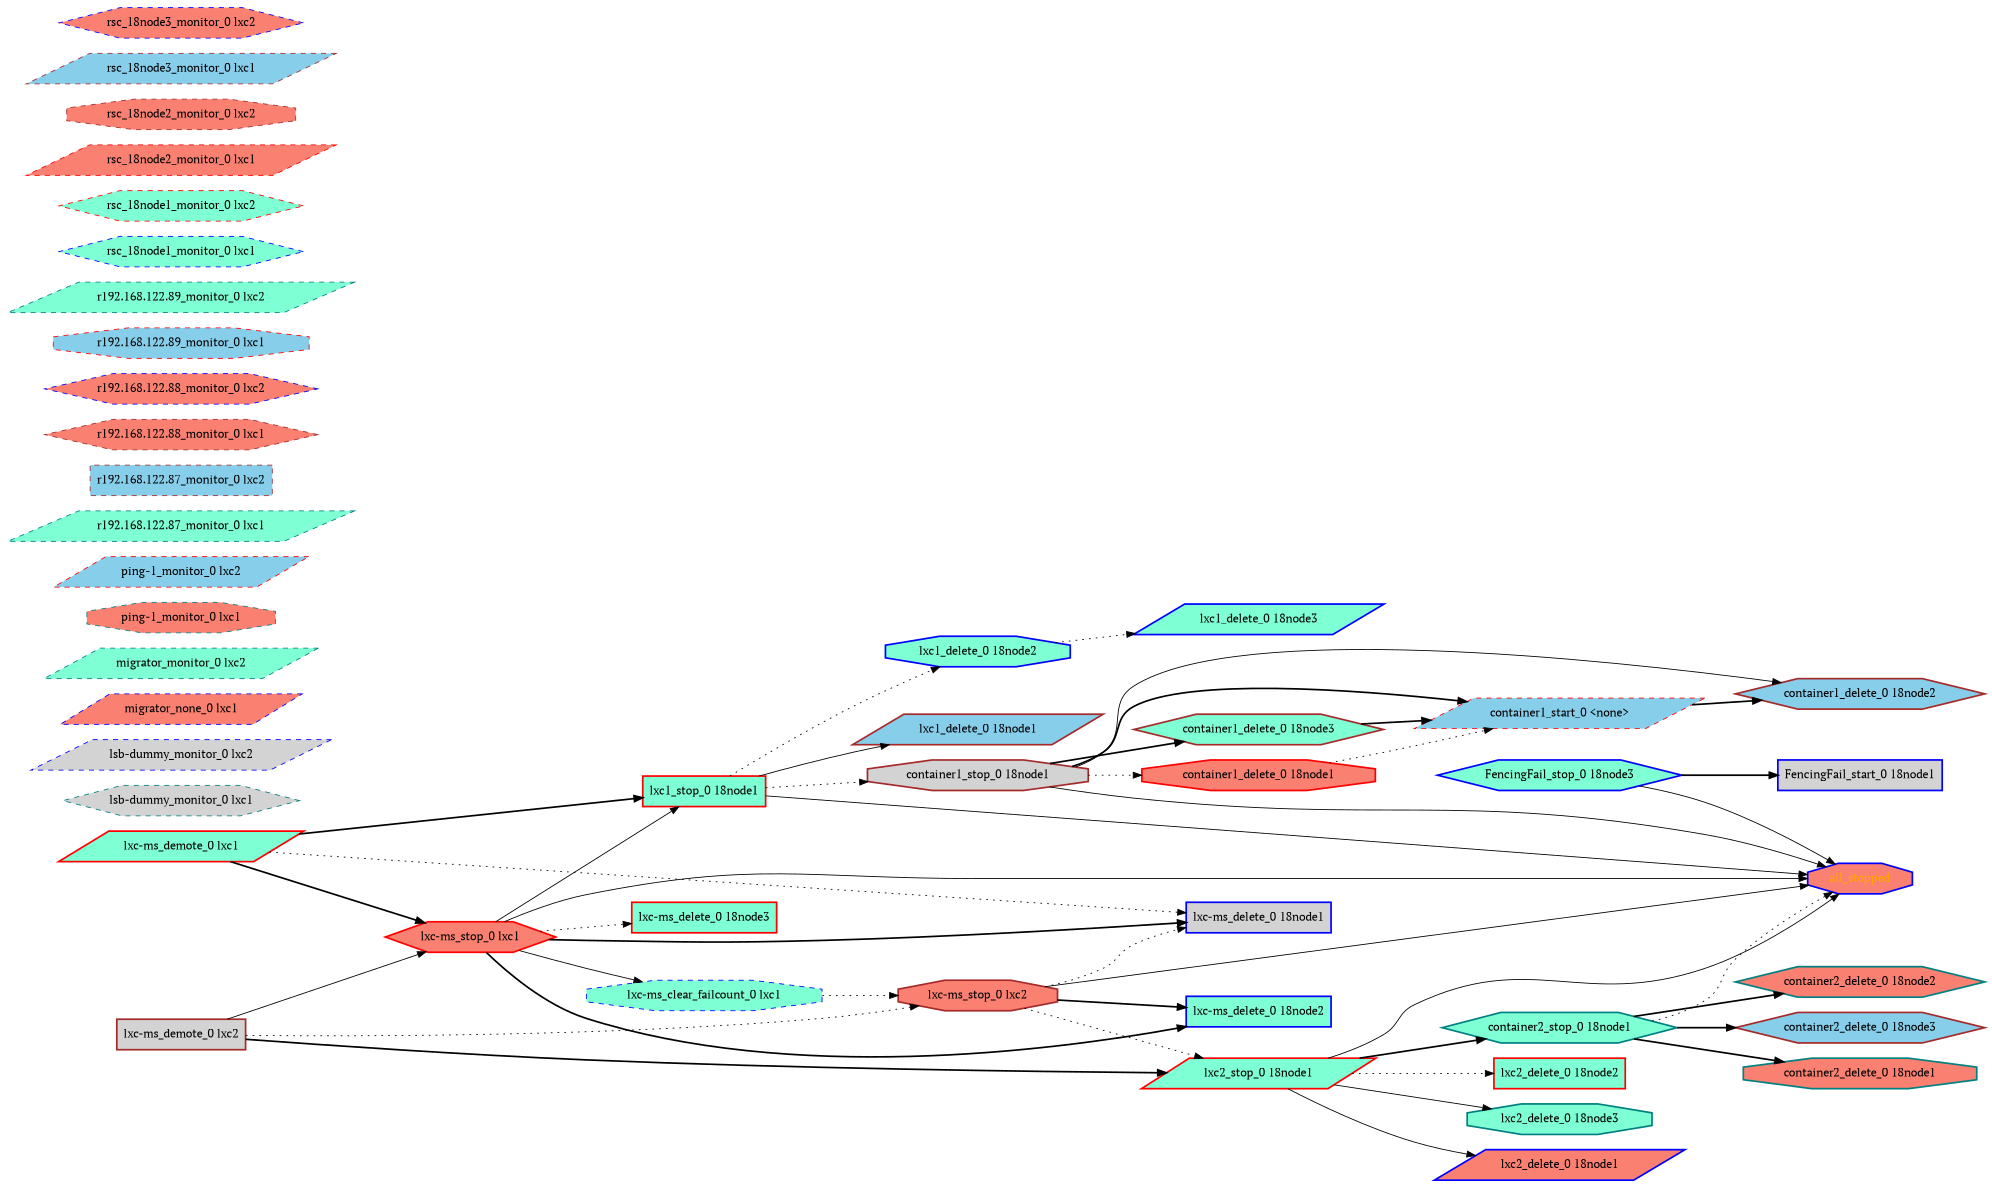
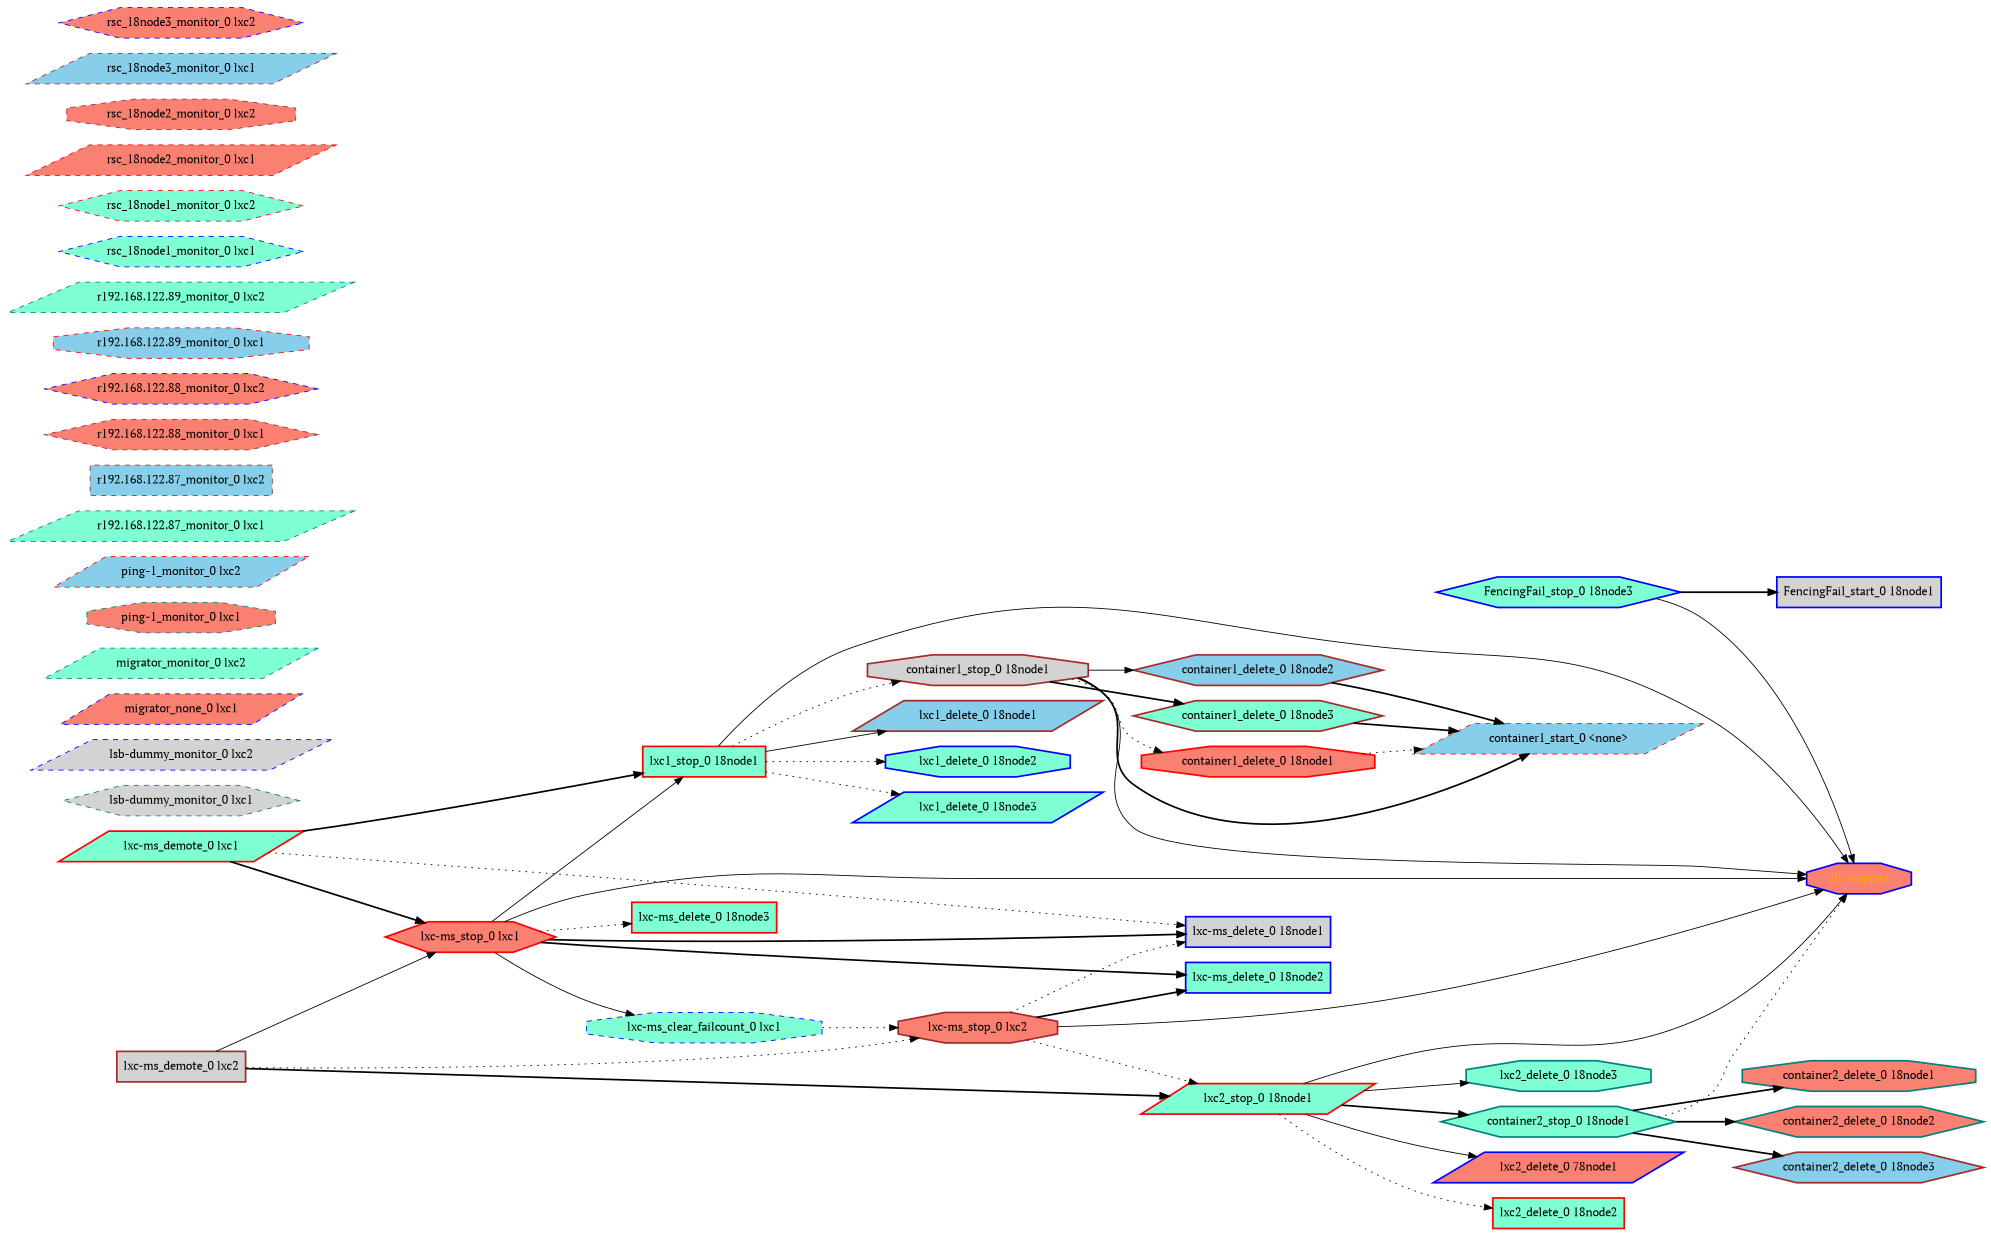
edge "lxc1_delete_0 18node2" -> "lxc1_delete_0 18node3": now "lxc1_stop_0 18node1" -> "lxc1_delete_0 18node3"
edge "container1_start_0 <none>" -> "container1_delete_0 18node2": reversed
node "lxc2_delete_0 18node1": label "lxc2_delete_0 18node1" -> "lxc2_delete_0 78node1"
